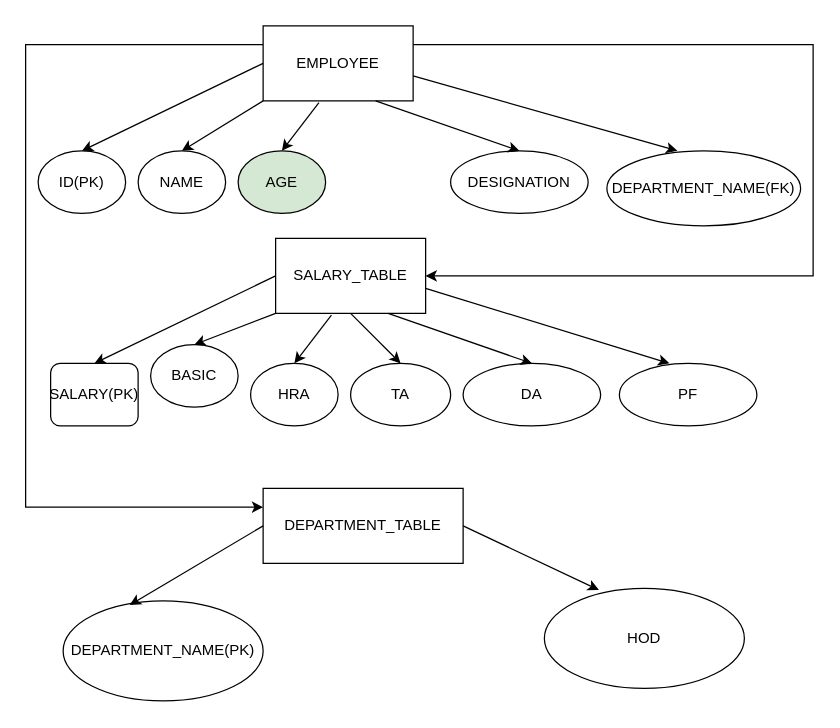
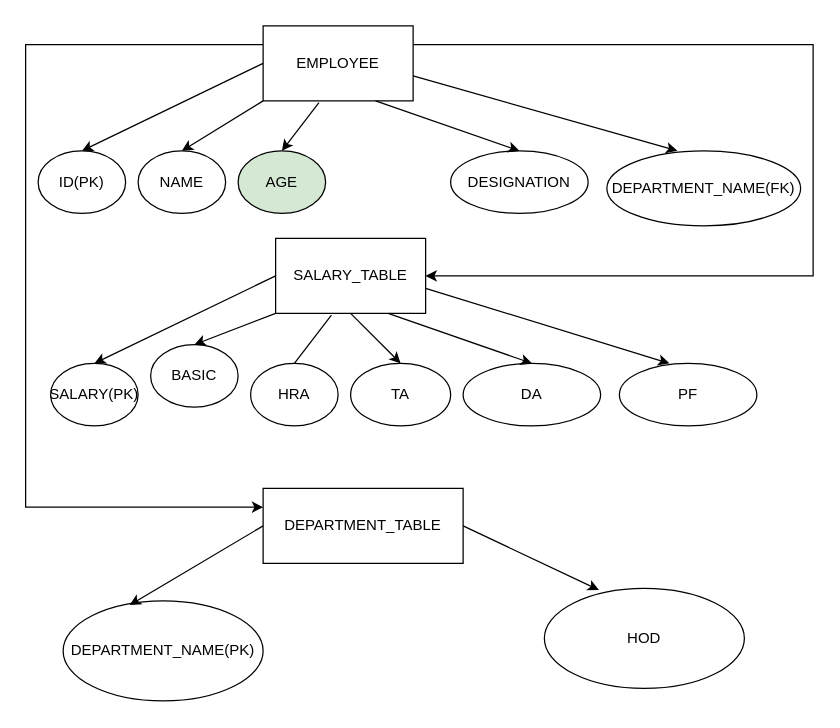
edge "SALARY_TABLE" -> "HRA": arrowhead classic -> none
node "SALARY(PK)": shape rounded rectangle -> ellipse
